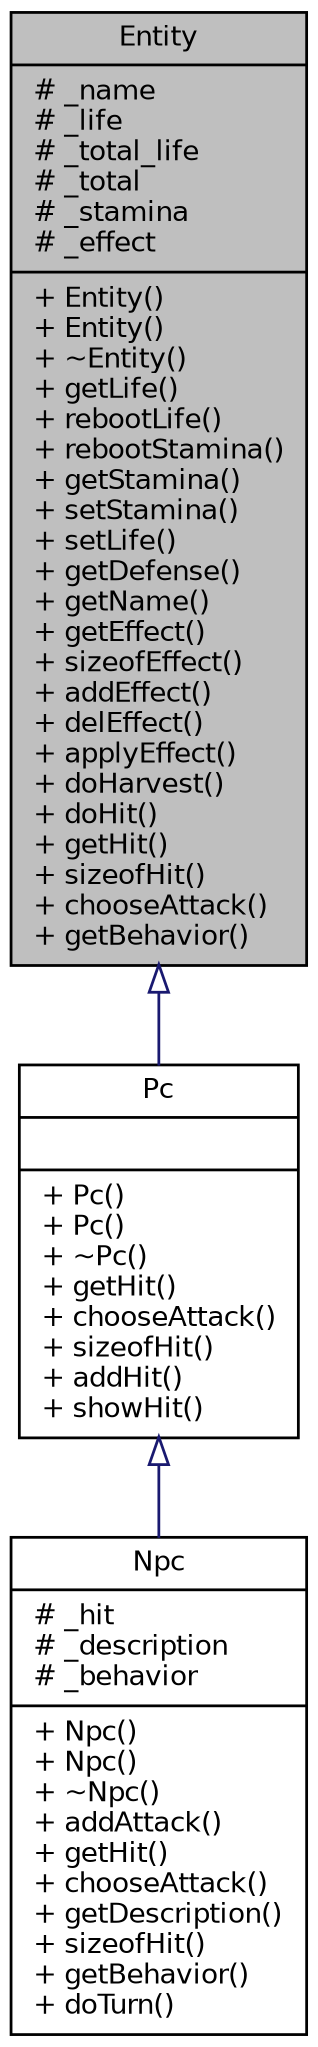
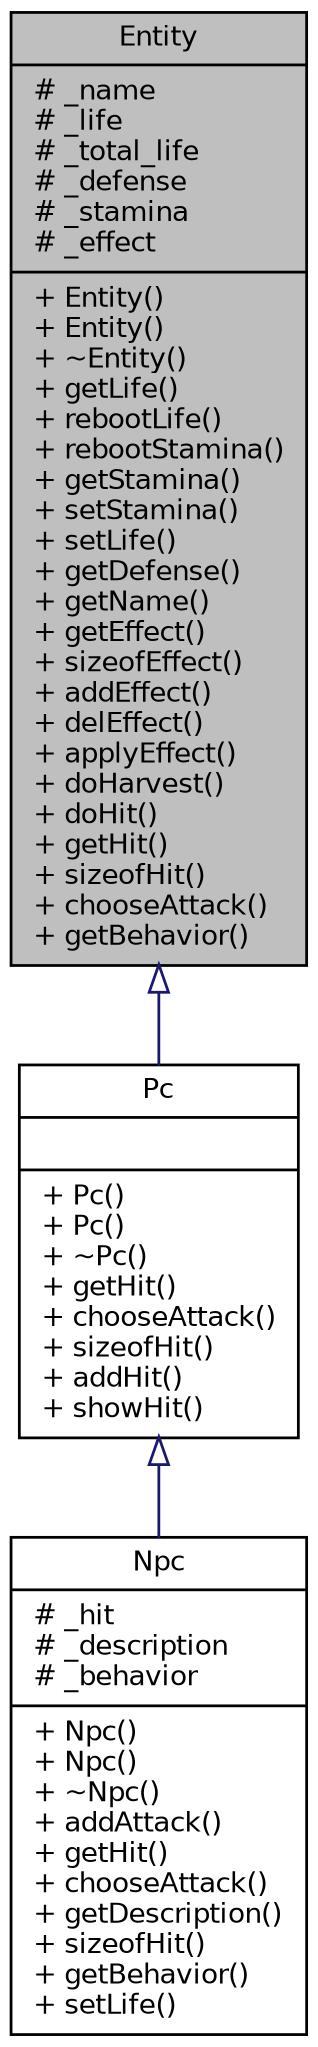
node "Entity": text "# _total" -> "# _defense"
node "Npc": text "+ doTurn()" -> "+ setLife()"
